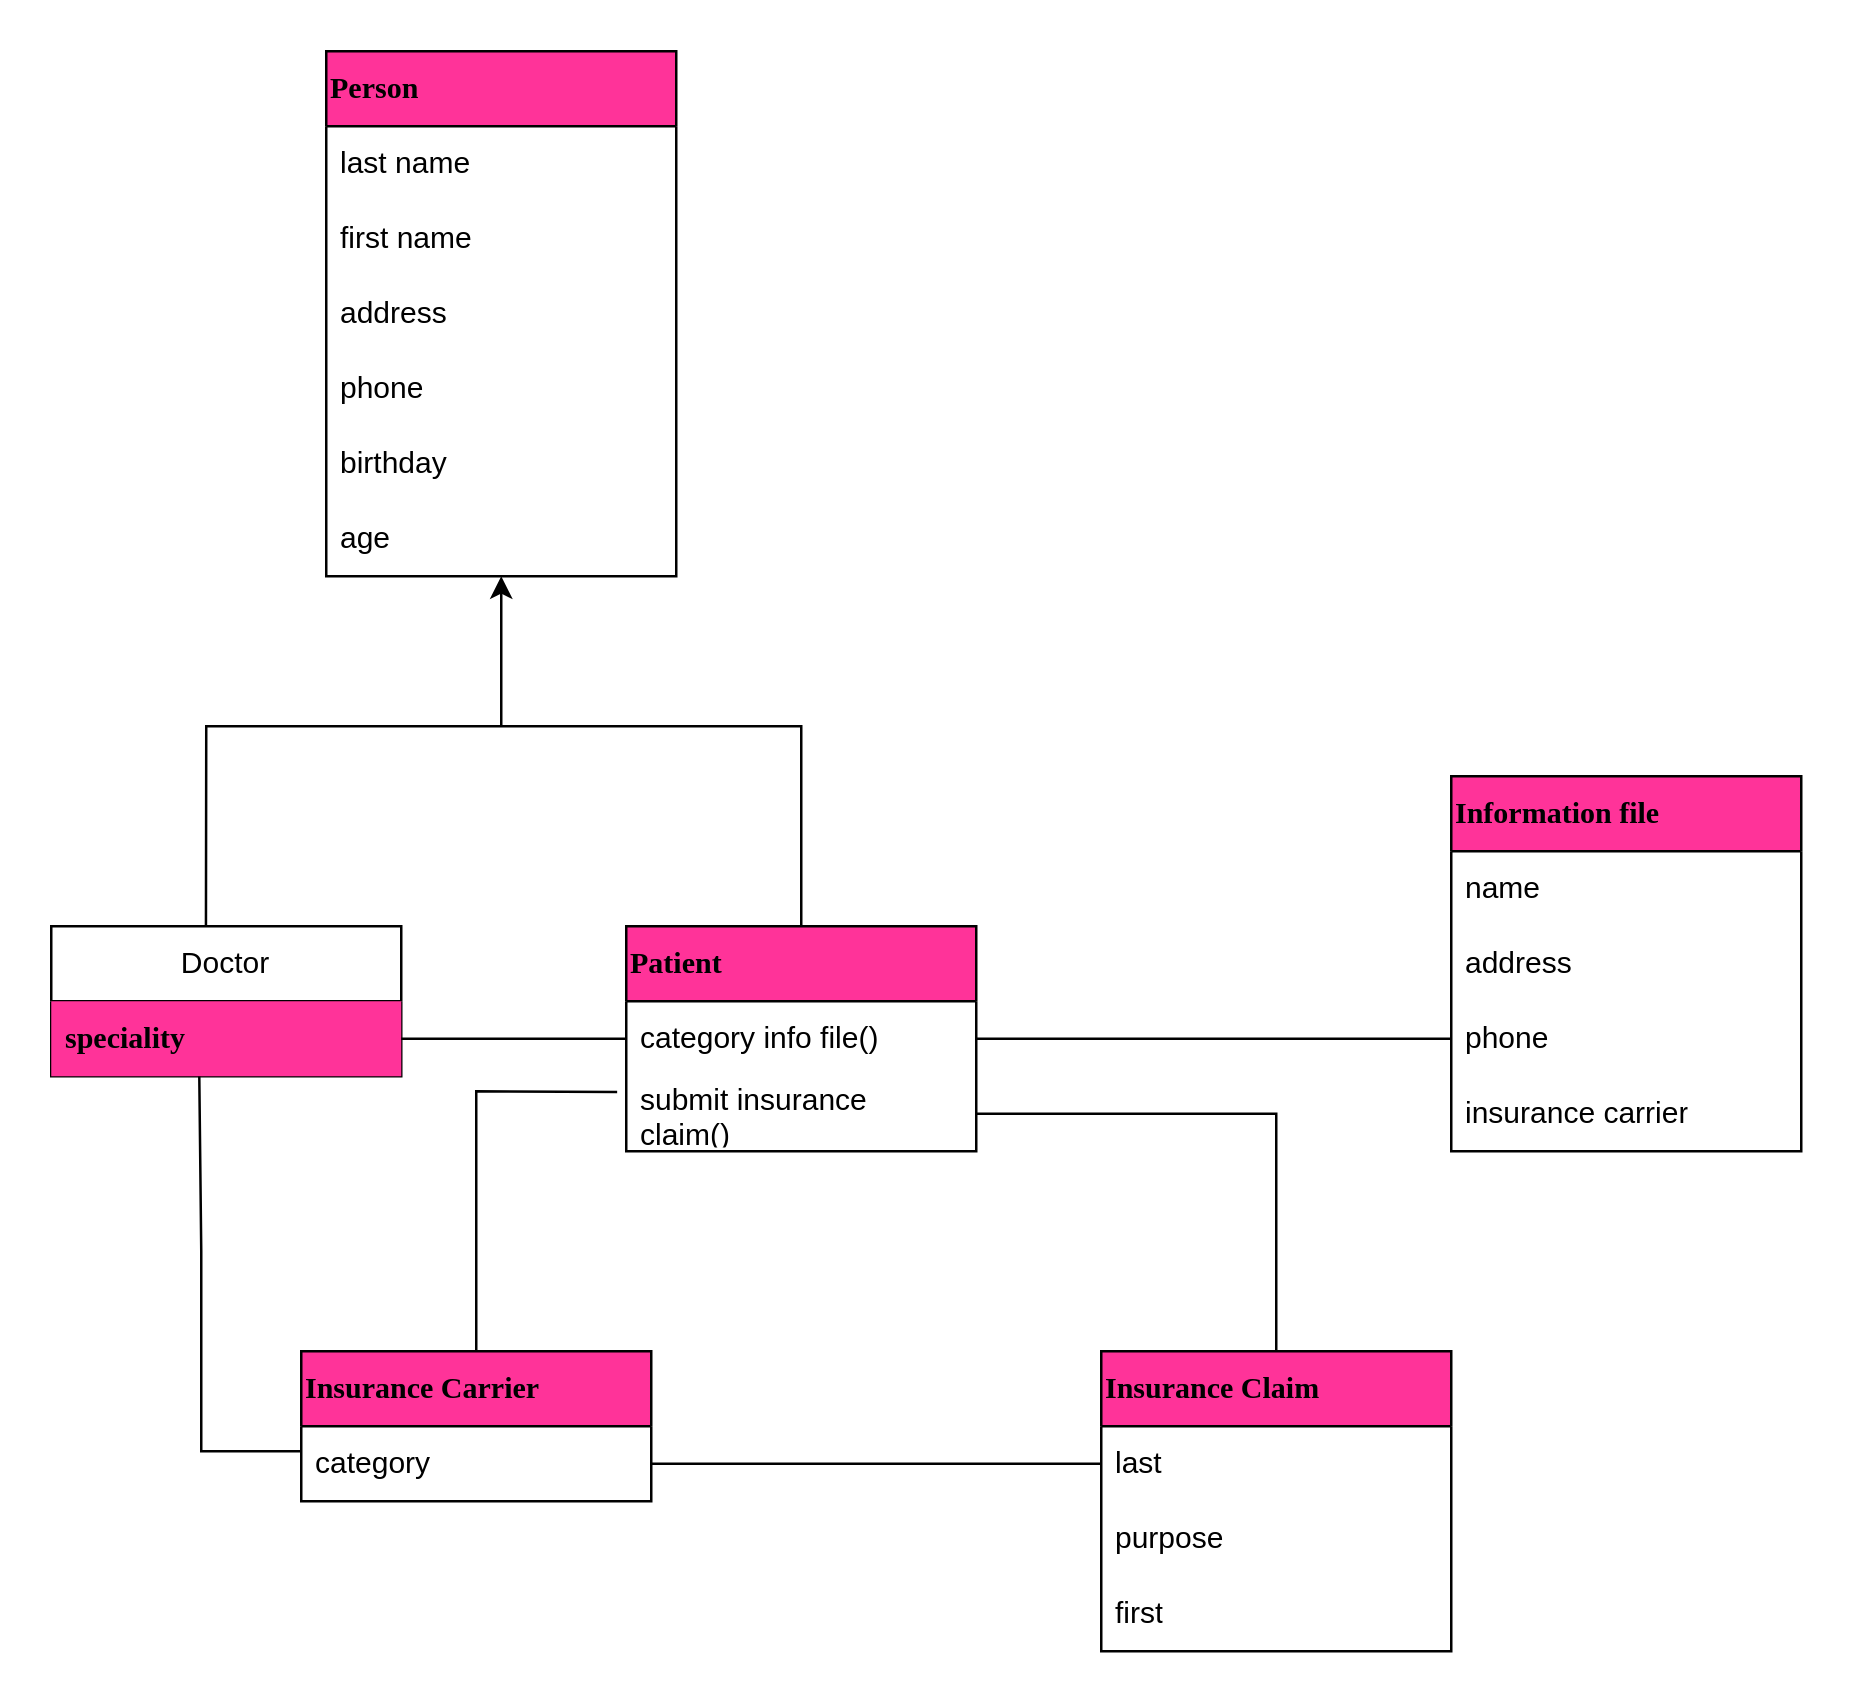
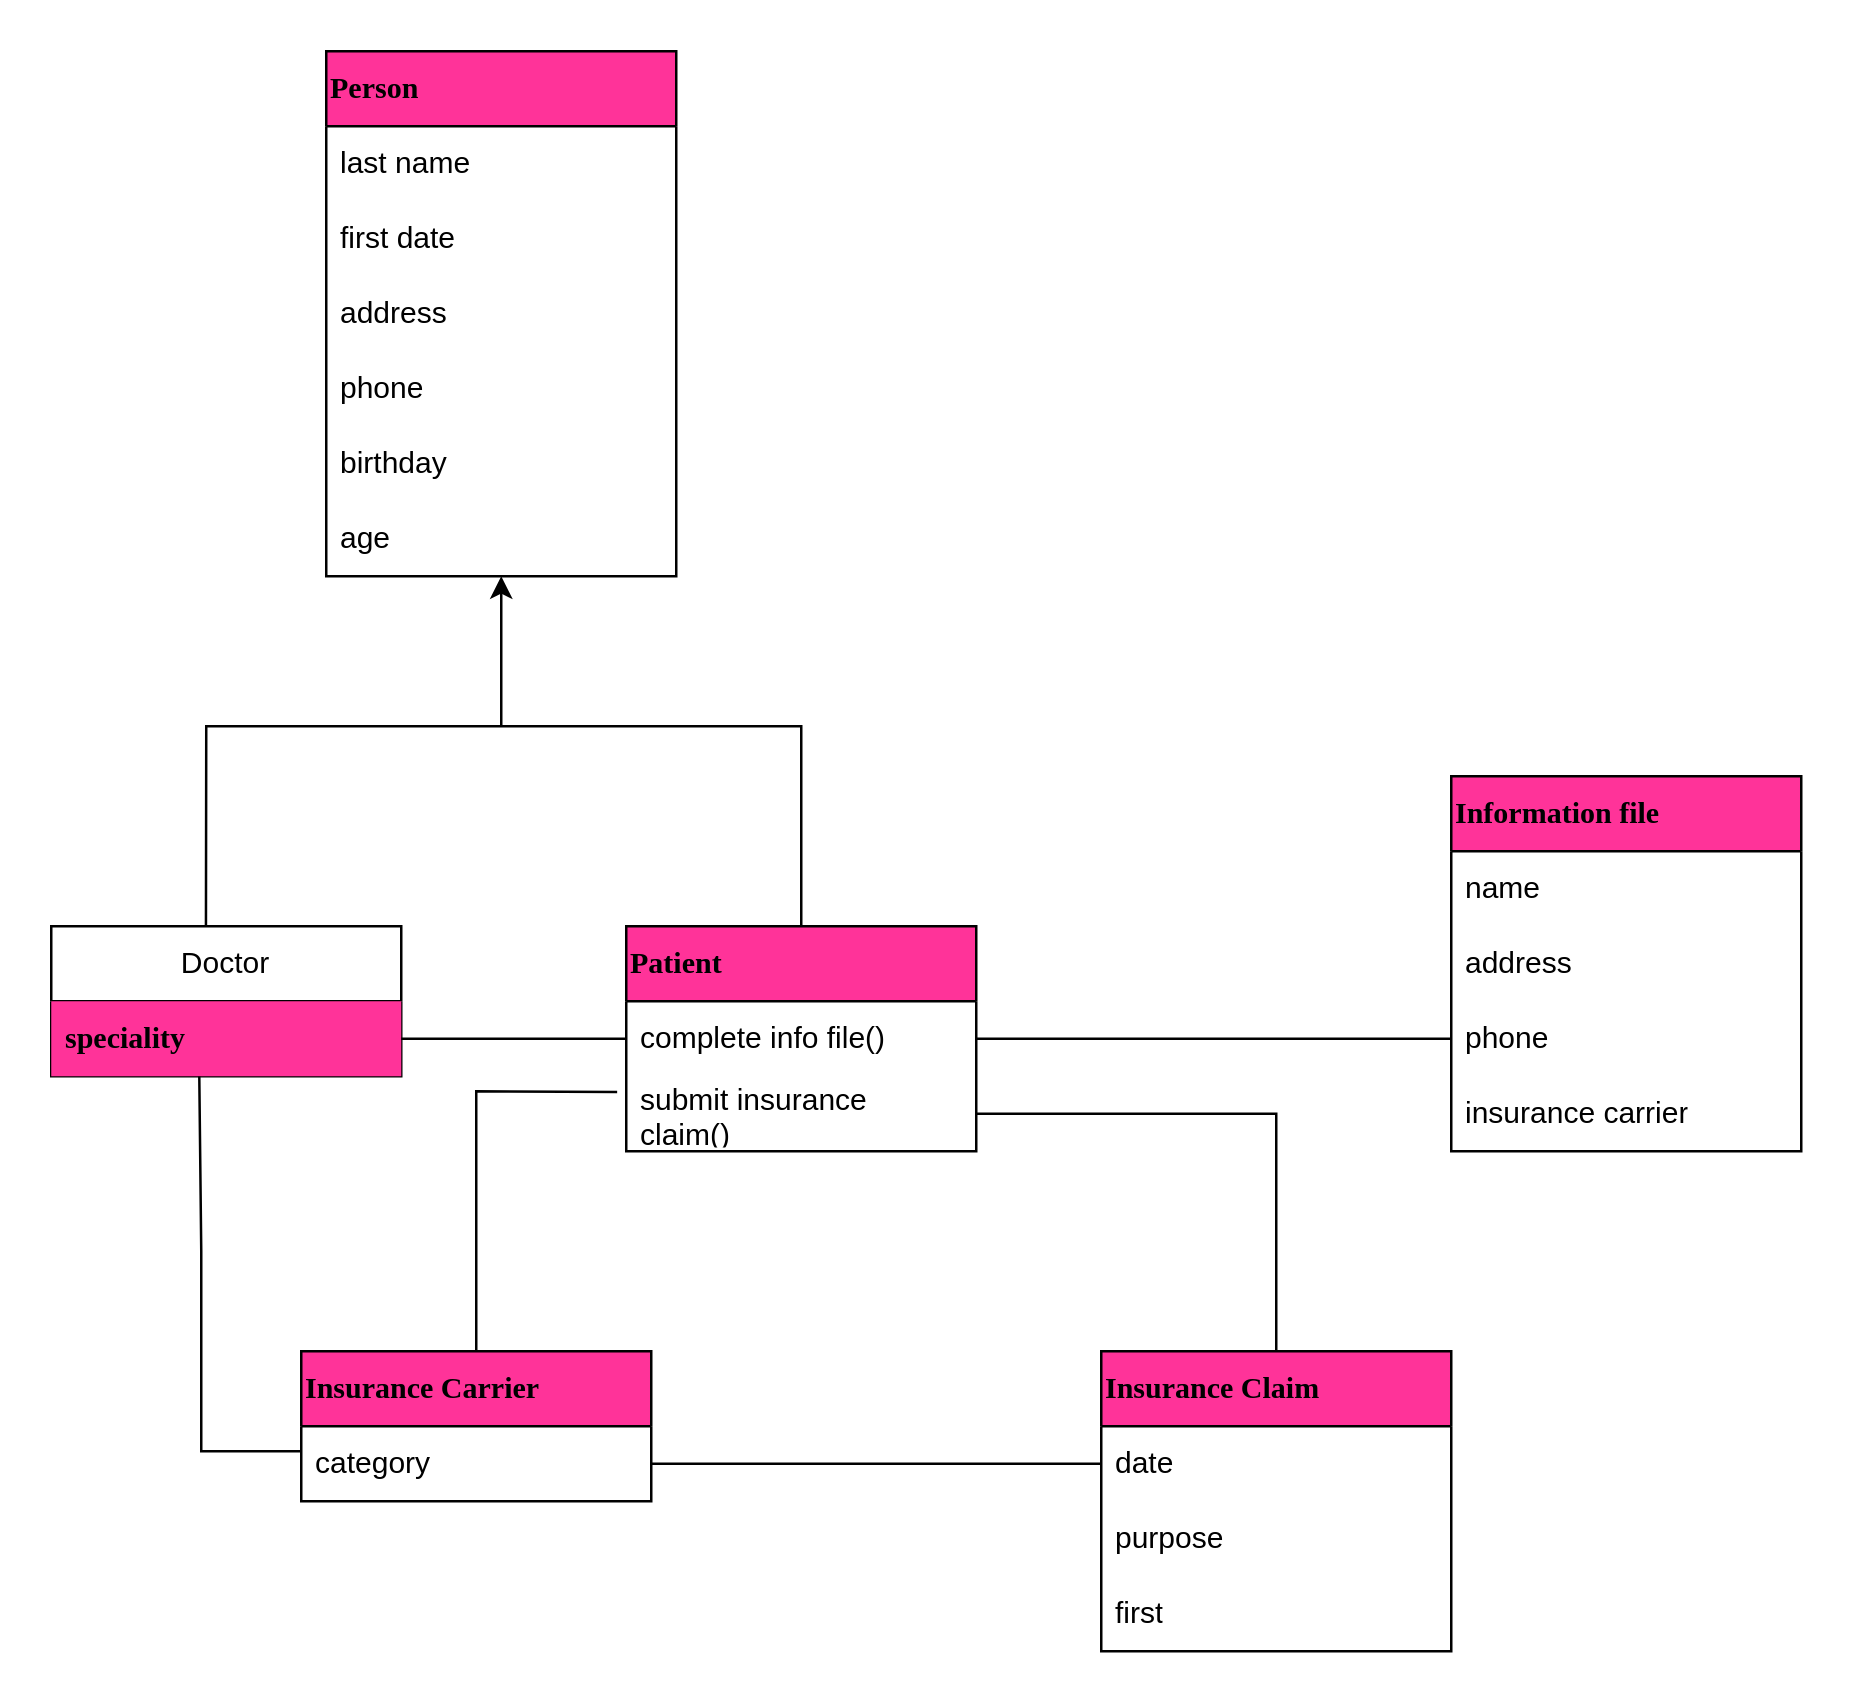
node "first name": label "first name" -> "first date"
node "category info file()": label "category info file()" -> "complete info file()"
node "last": label "last" -> "date"
